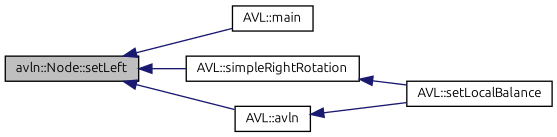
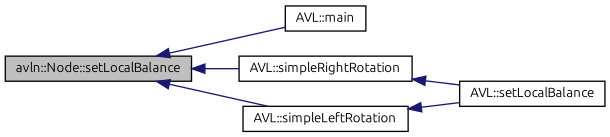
node "avln::Node::setLeft": label "avln::Node::setLeft" -> "avln::Node::setLocalBalance"
node "AVL::avln": label "AVL::avln" -> "AVL::simpleLeftRotation"
